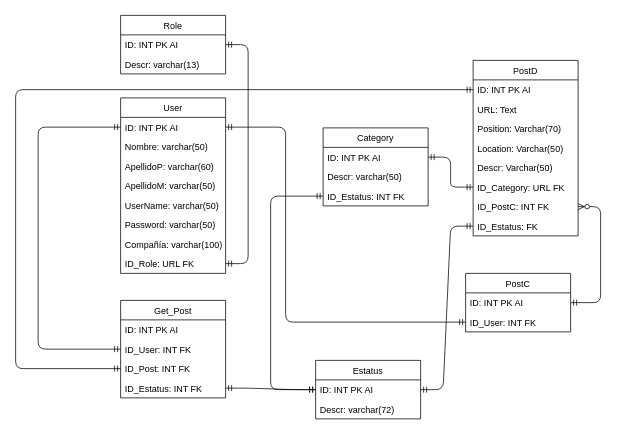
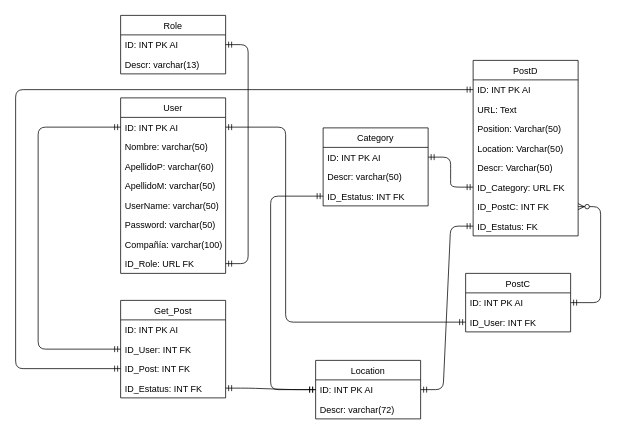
node "Position: Varchar(70)": label "Position: Varchar(70)" -> "Position: Varchar(50)"
node "Estatus": label "Estatus" -> "Location"
